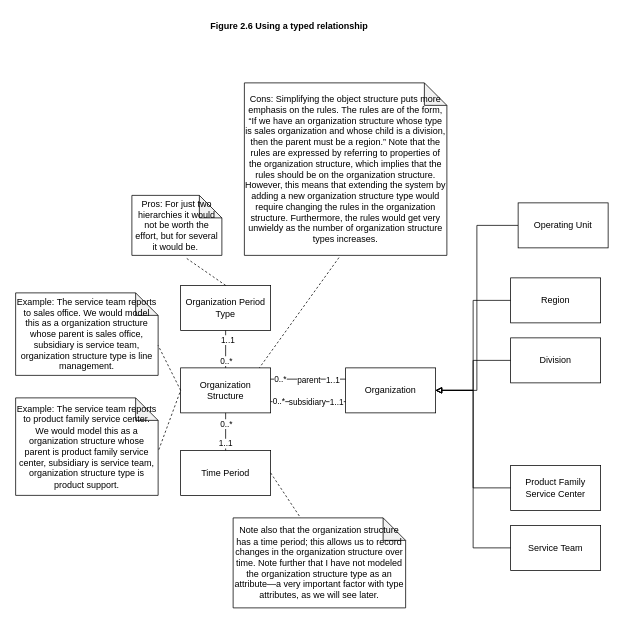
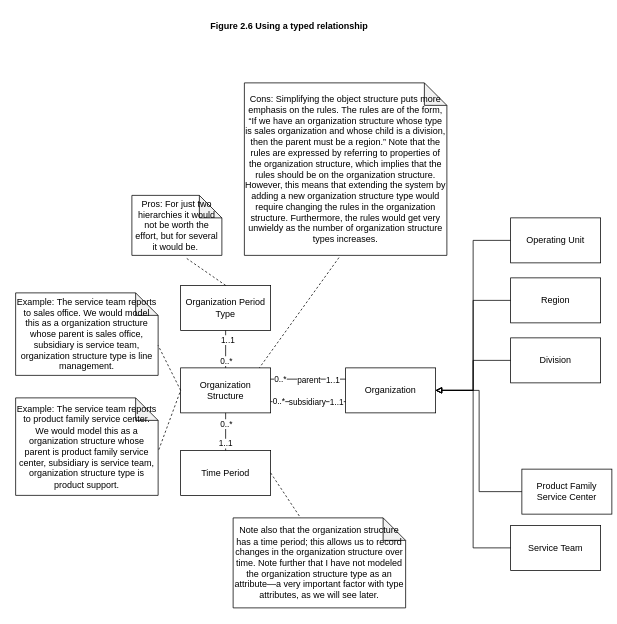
node "Operating Unit": moved (563, 225) -> (555, 240)
node "Product Family Service Center": moved (555, 488) -> (567, 492)
